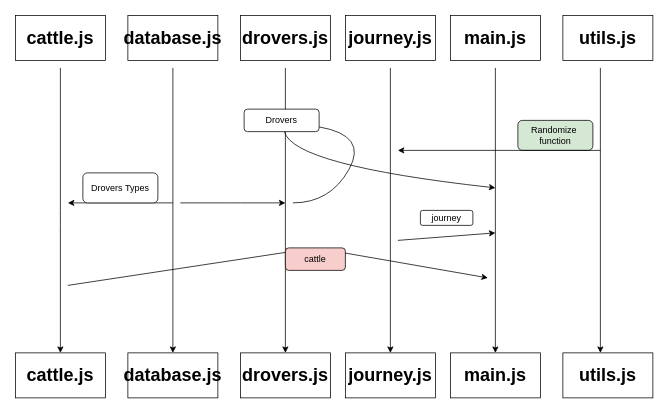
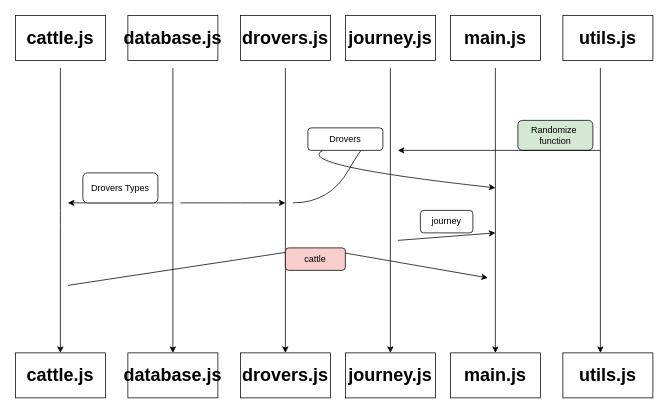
node "Drovers": moved (282, 120) -> (345, 139)
node "journey": size 53x15 -> 53x23
